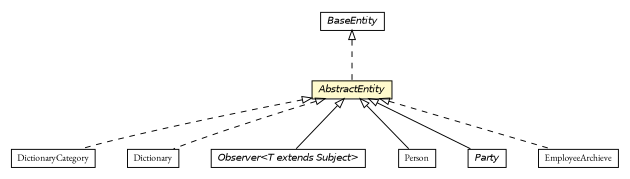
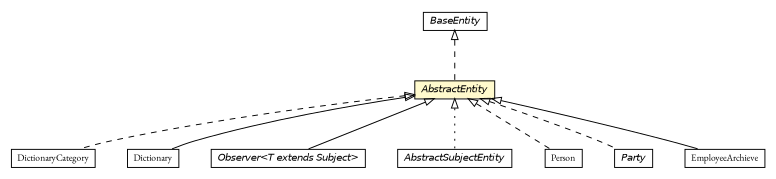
edge "Dictionary" -> "AbstractEntity": style dashed -> solid
edge "EmployeeArchieve" -> "AbstractEntity": style dashed -> solid
edge "Party" -> "AbstractEntity": style solid -> dashed
edge "Person" -> "AbstractEntity": style solid -> dashed
node "AbstractSubjectEntity": added
